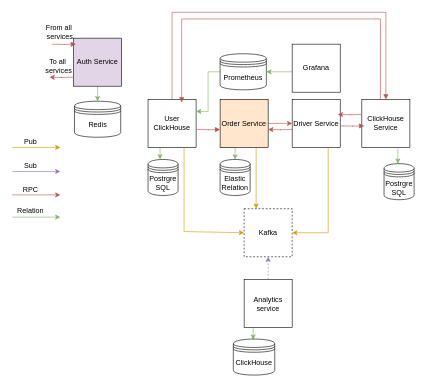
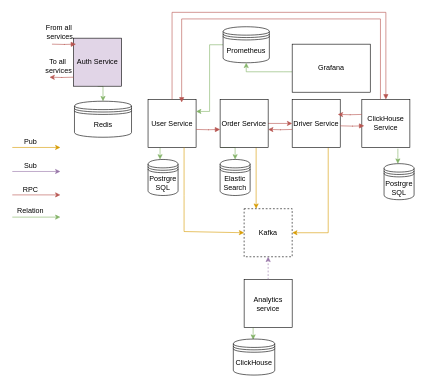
node "Grafana": size 48x48 -> 78x48
node "Prometheus": moved (243, 72) -> (246, 45)
node "Redis": size 46x36 -> 57x36
node "User ClickHouse": label "User ClickHouse" -> "User Service"
node "Order Service": fillcolor #ffe6cc -> #ffffff
node "Elastic Relation": label "Elastic Relation" -> "Elastic Search"
